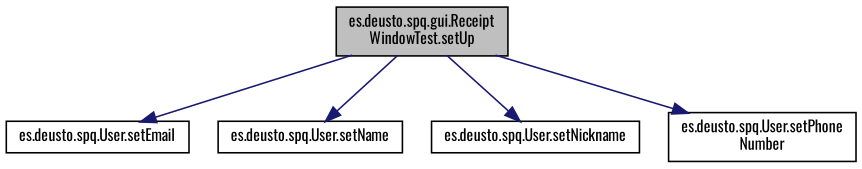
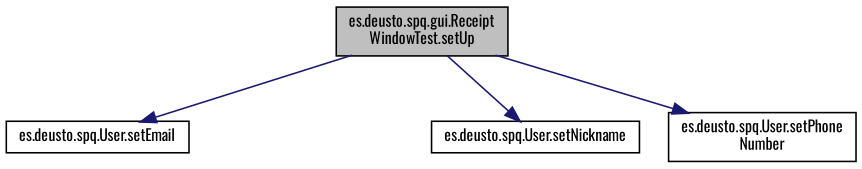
node "es.deusto.spq.User.setName": removed
